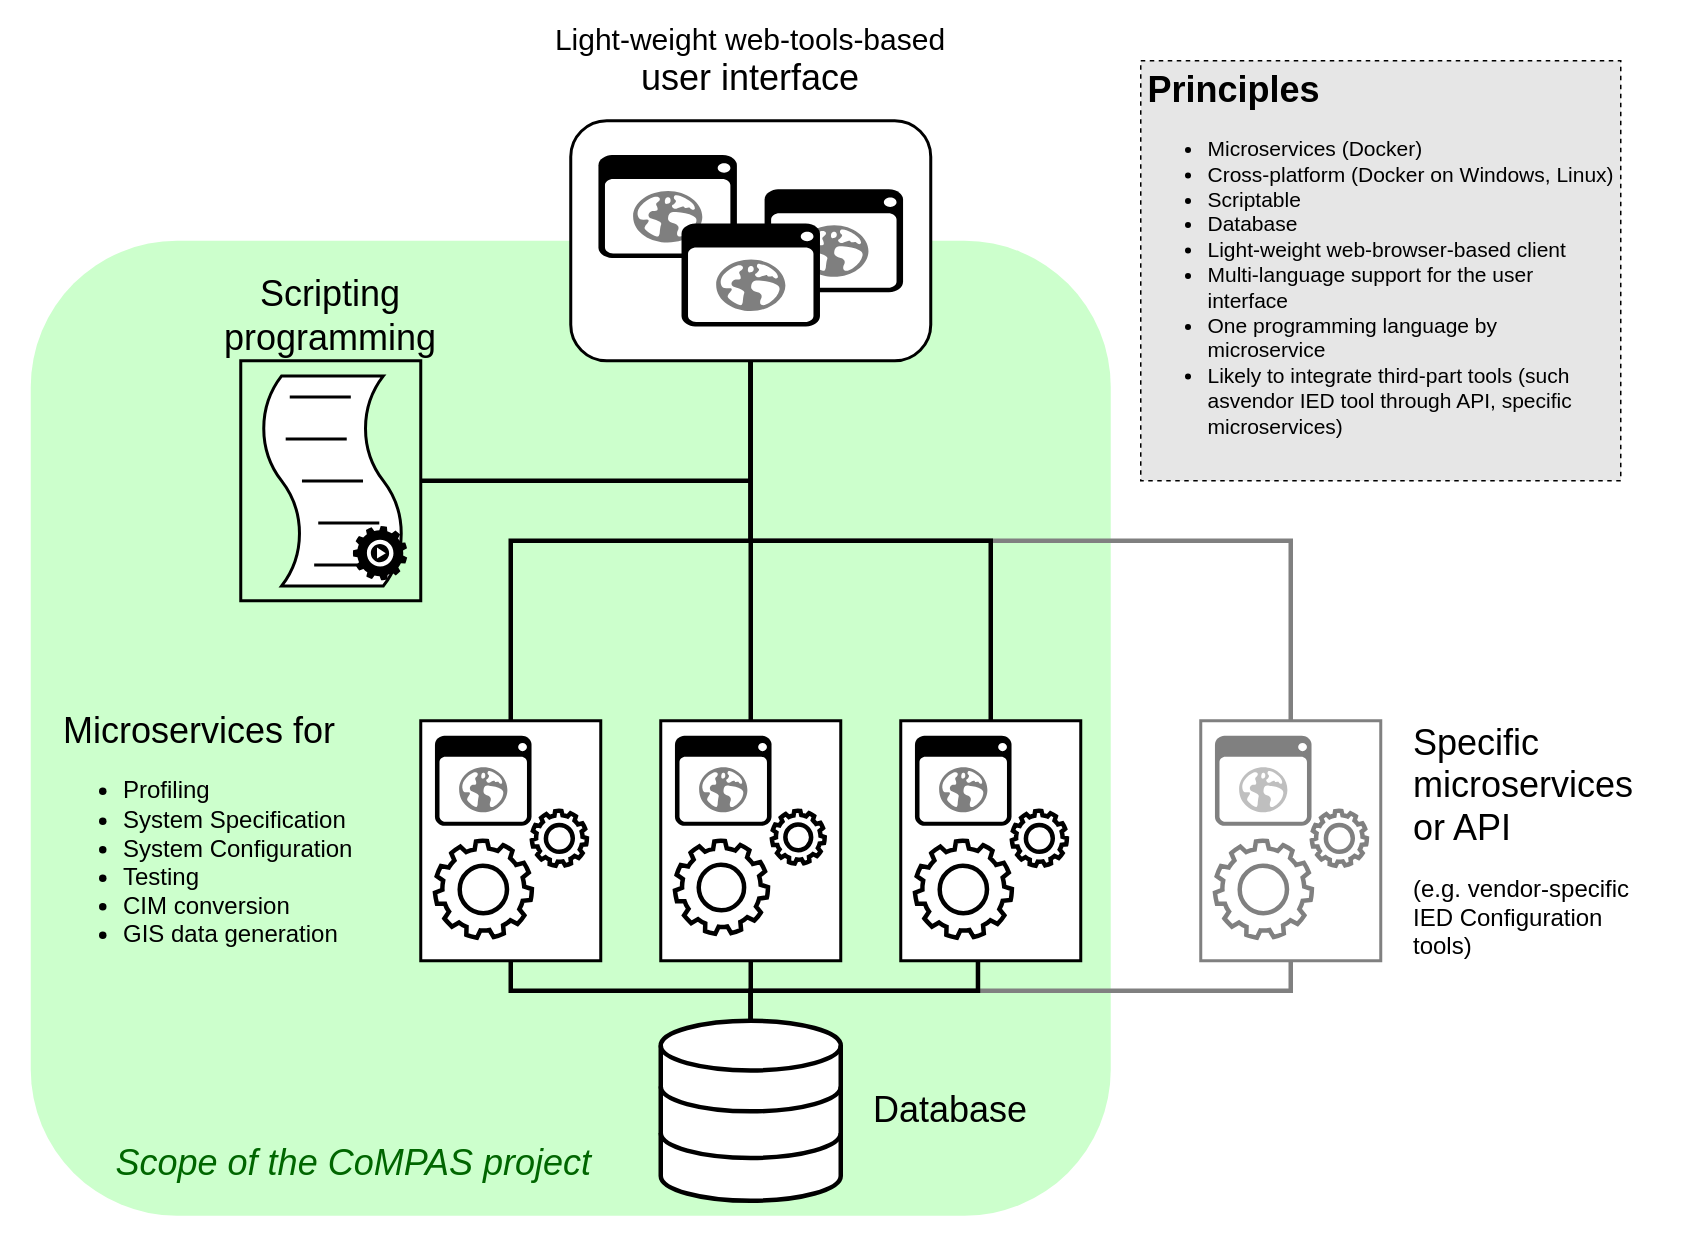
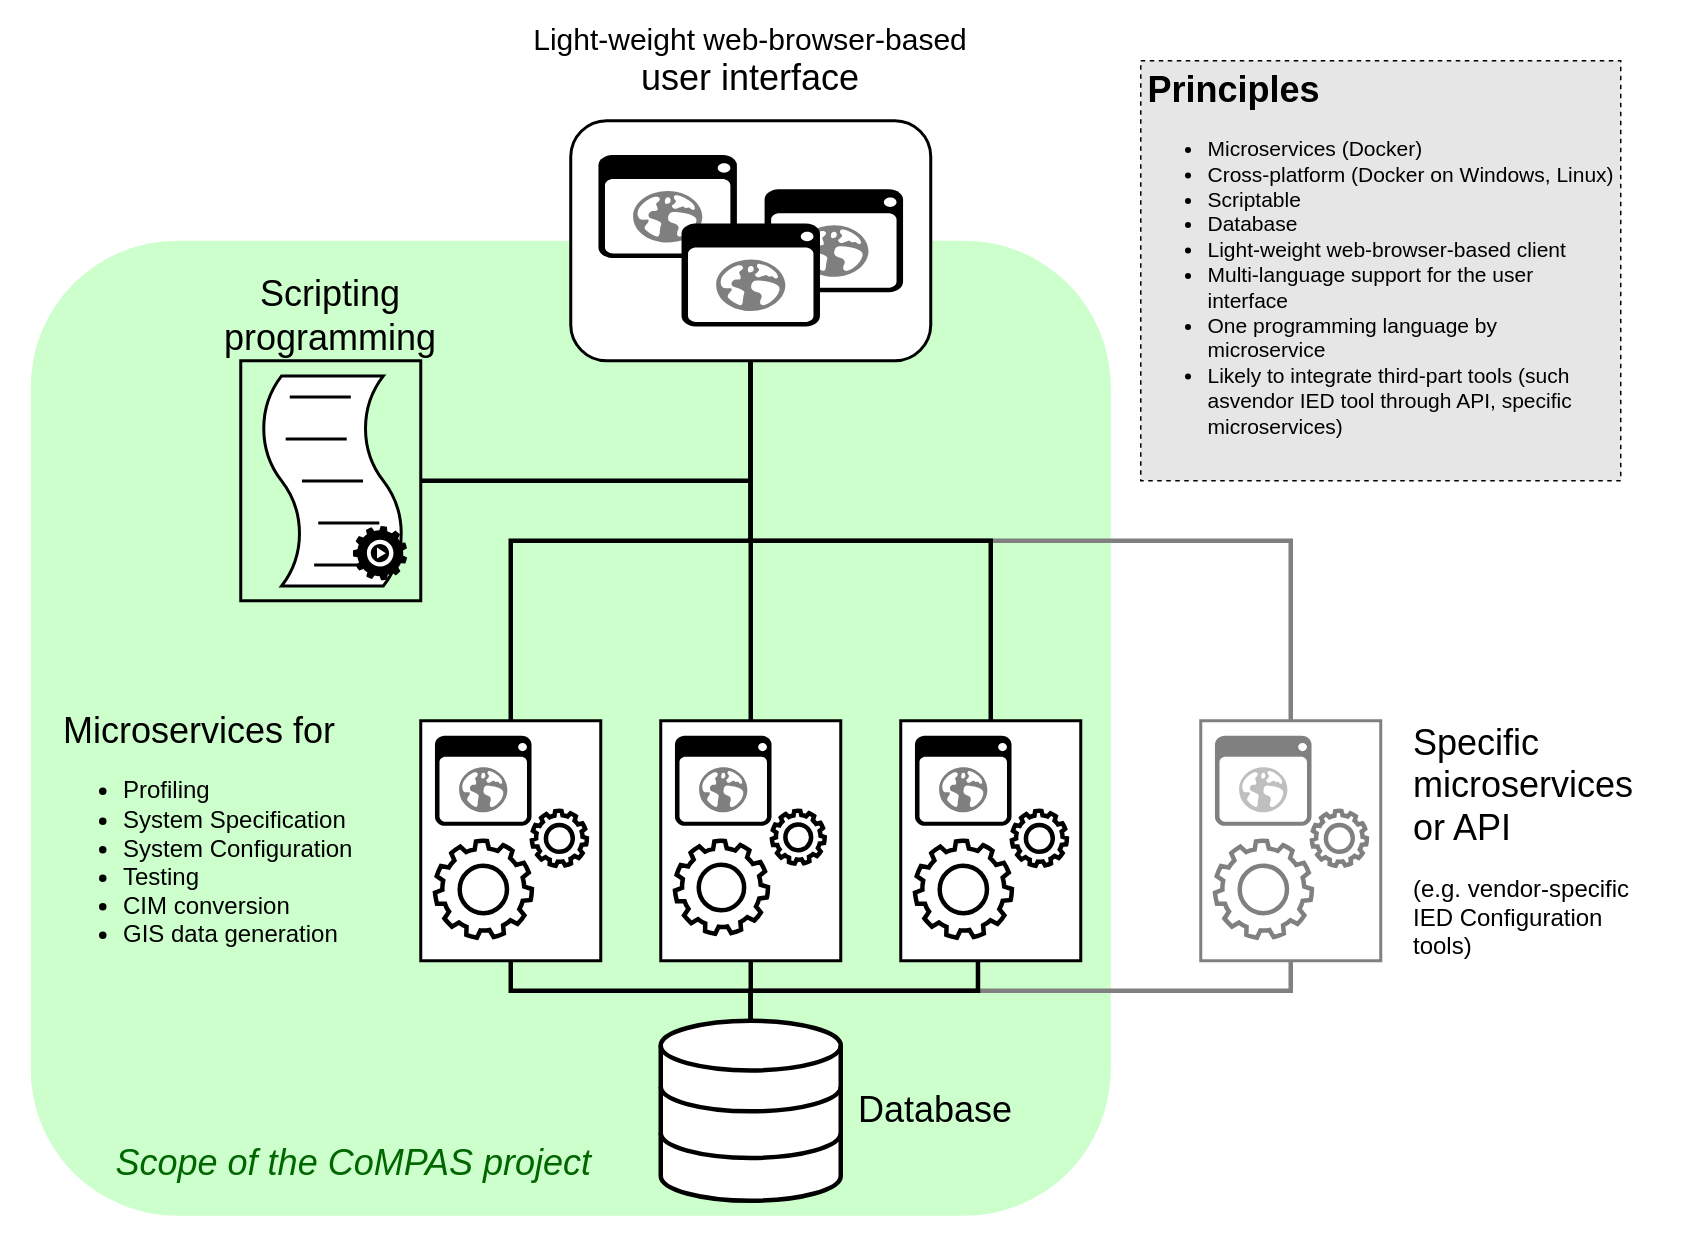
node "Light-weight web-tools-based user interface": label "Light-weight web-tools-based user interface" -> "Light-weight web-browser-based user interface"
node "Database": moved (991, 1111) -> (976, 1111)
